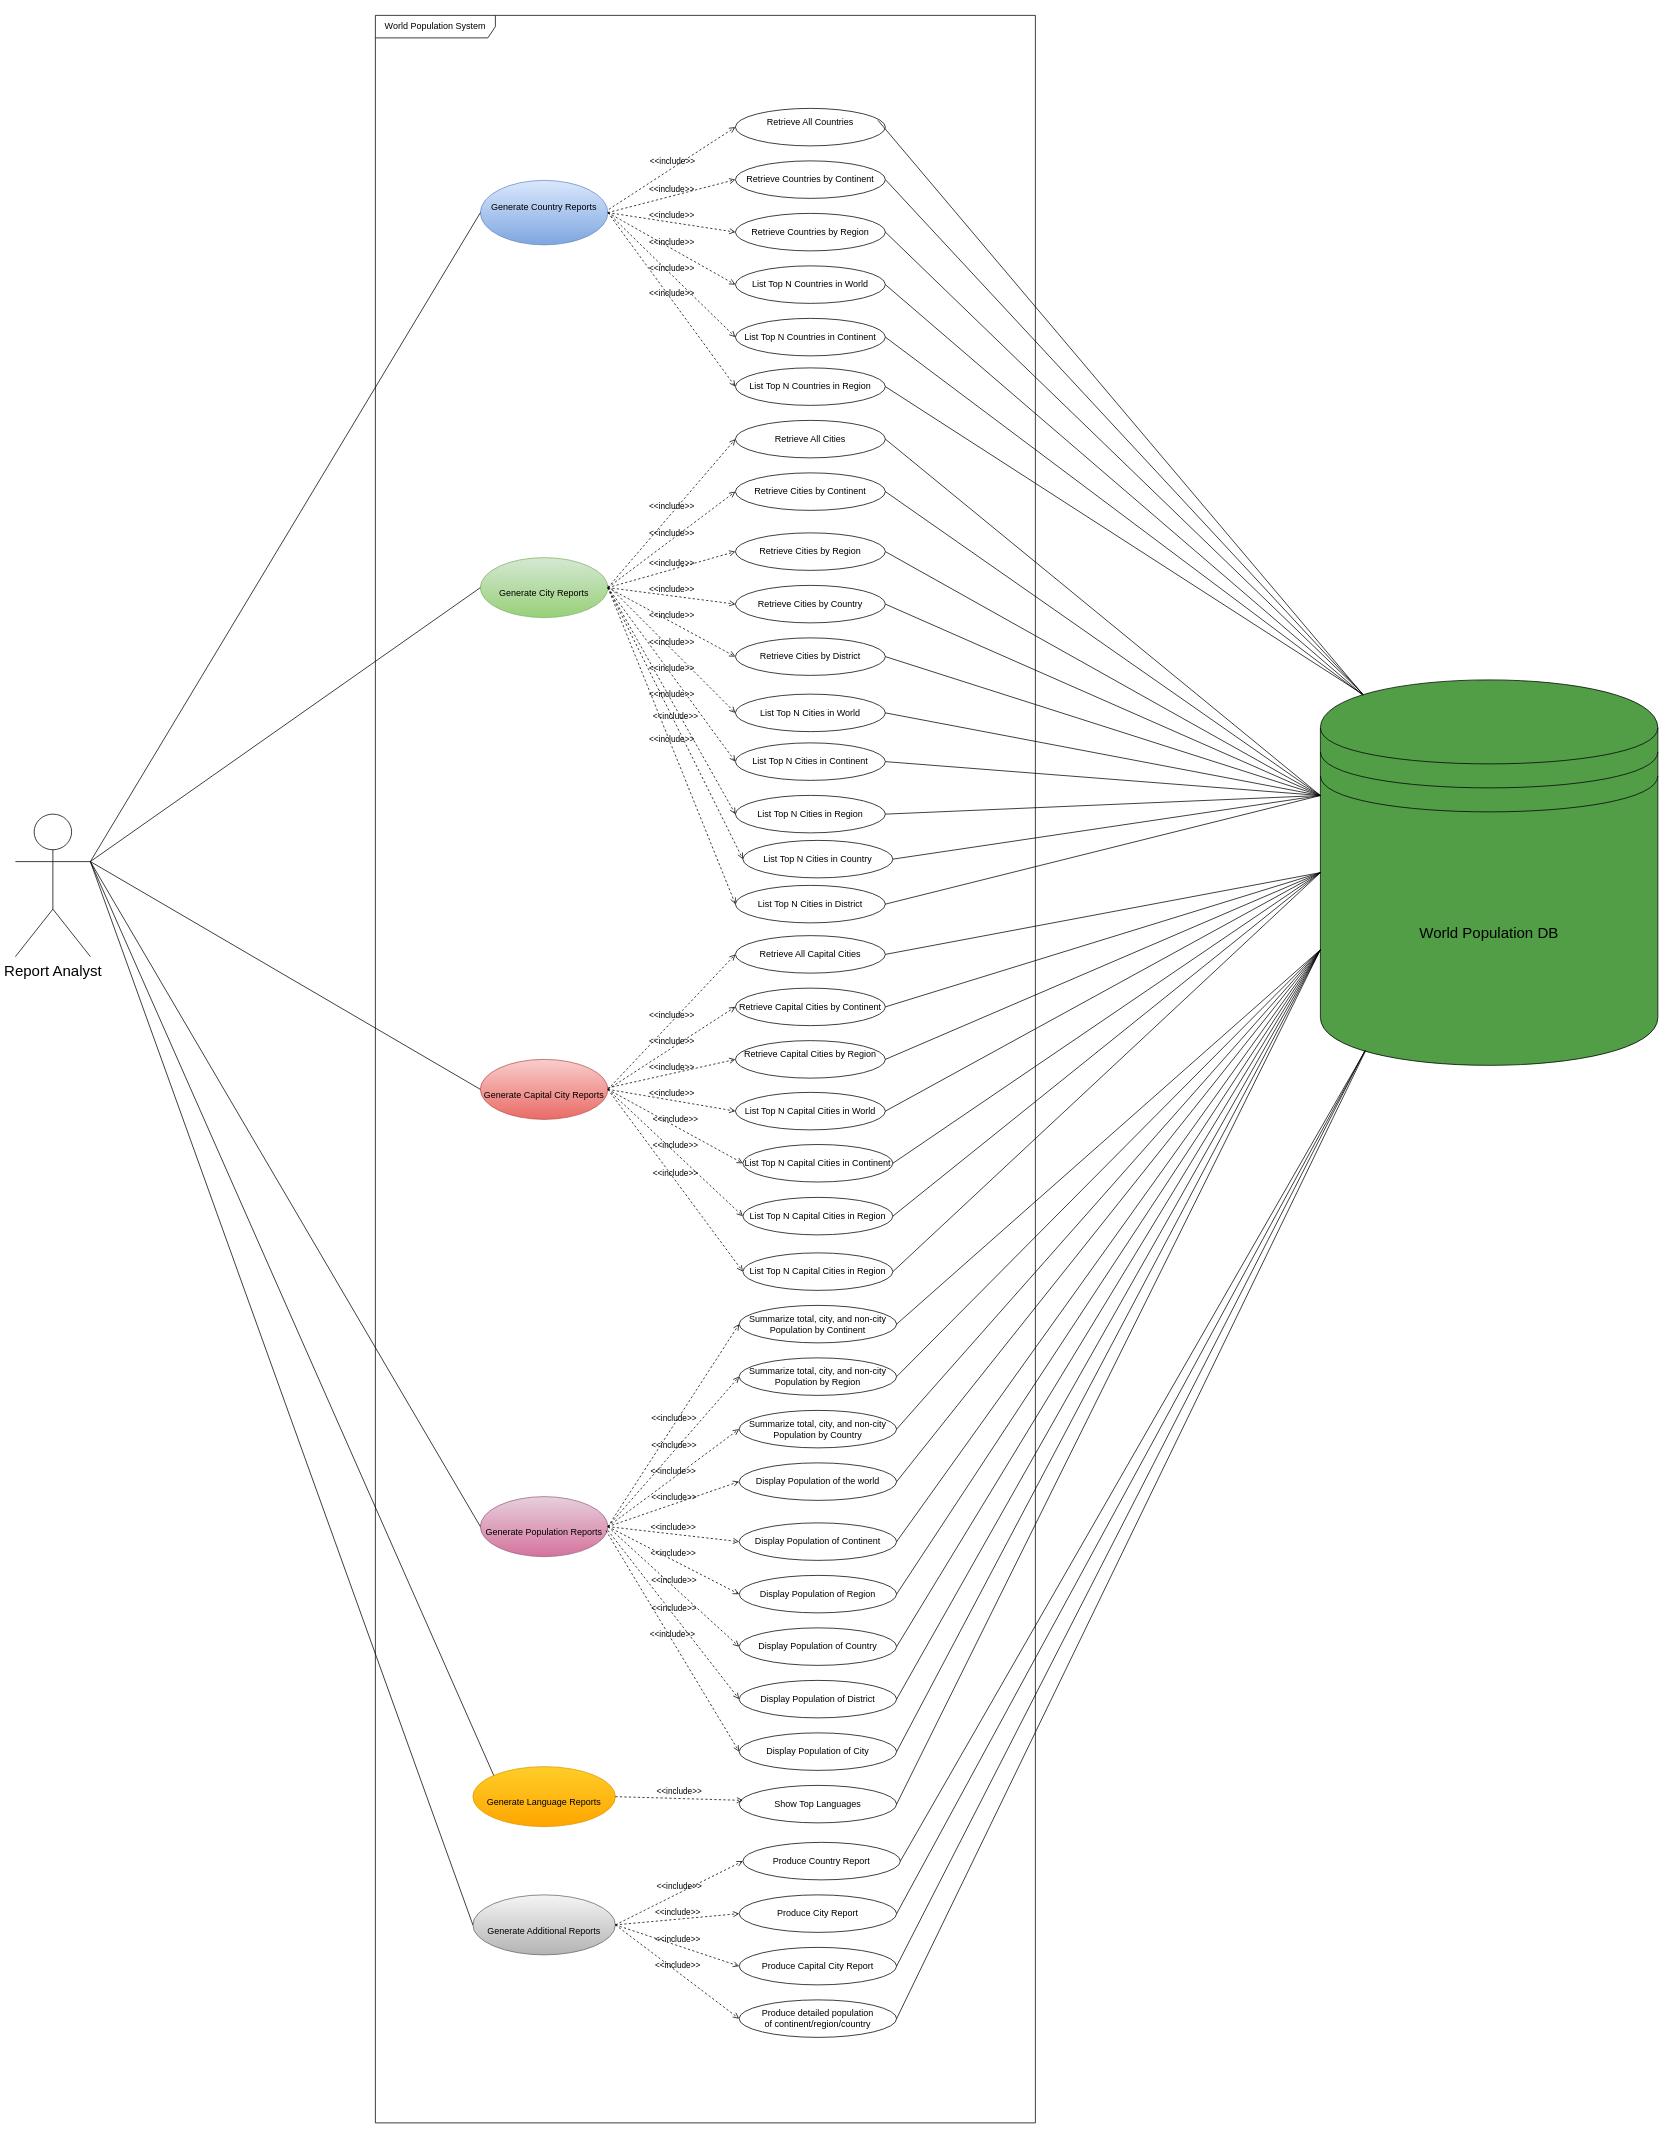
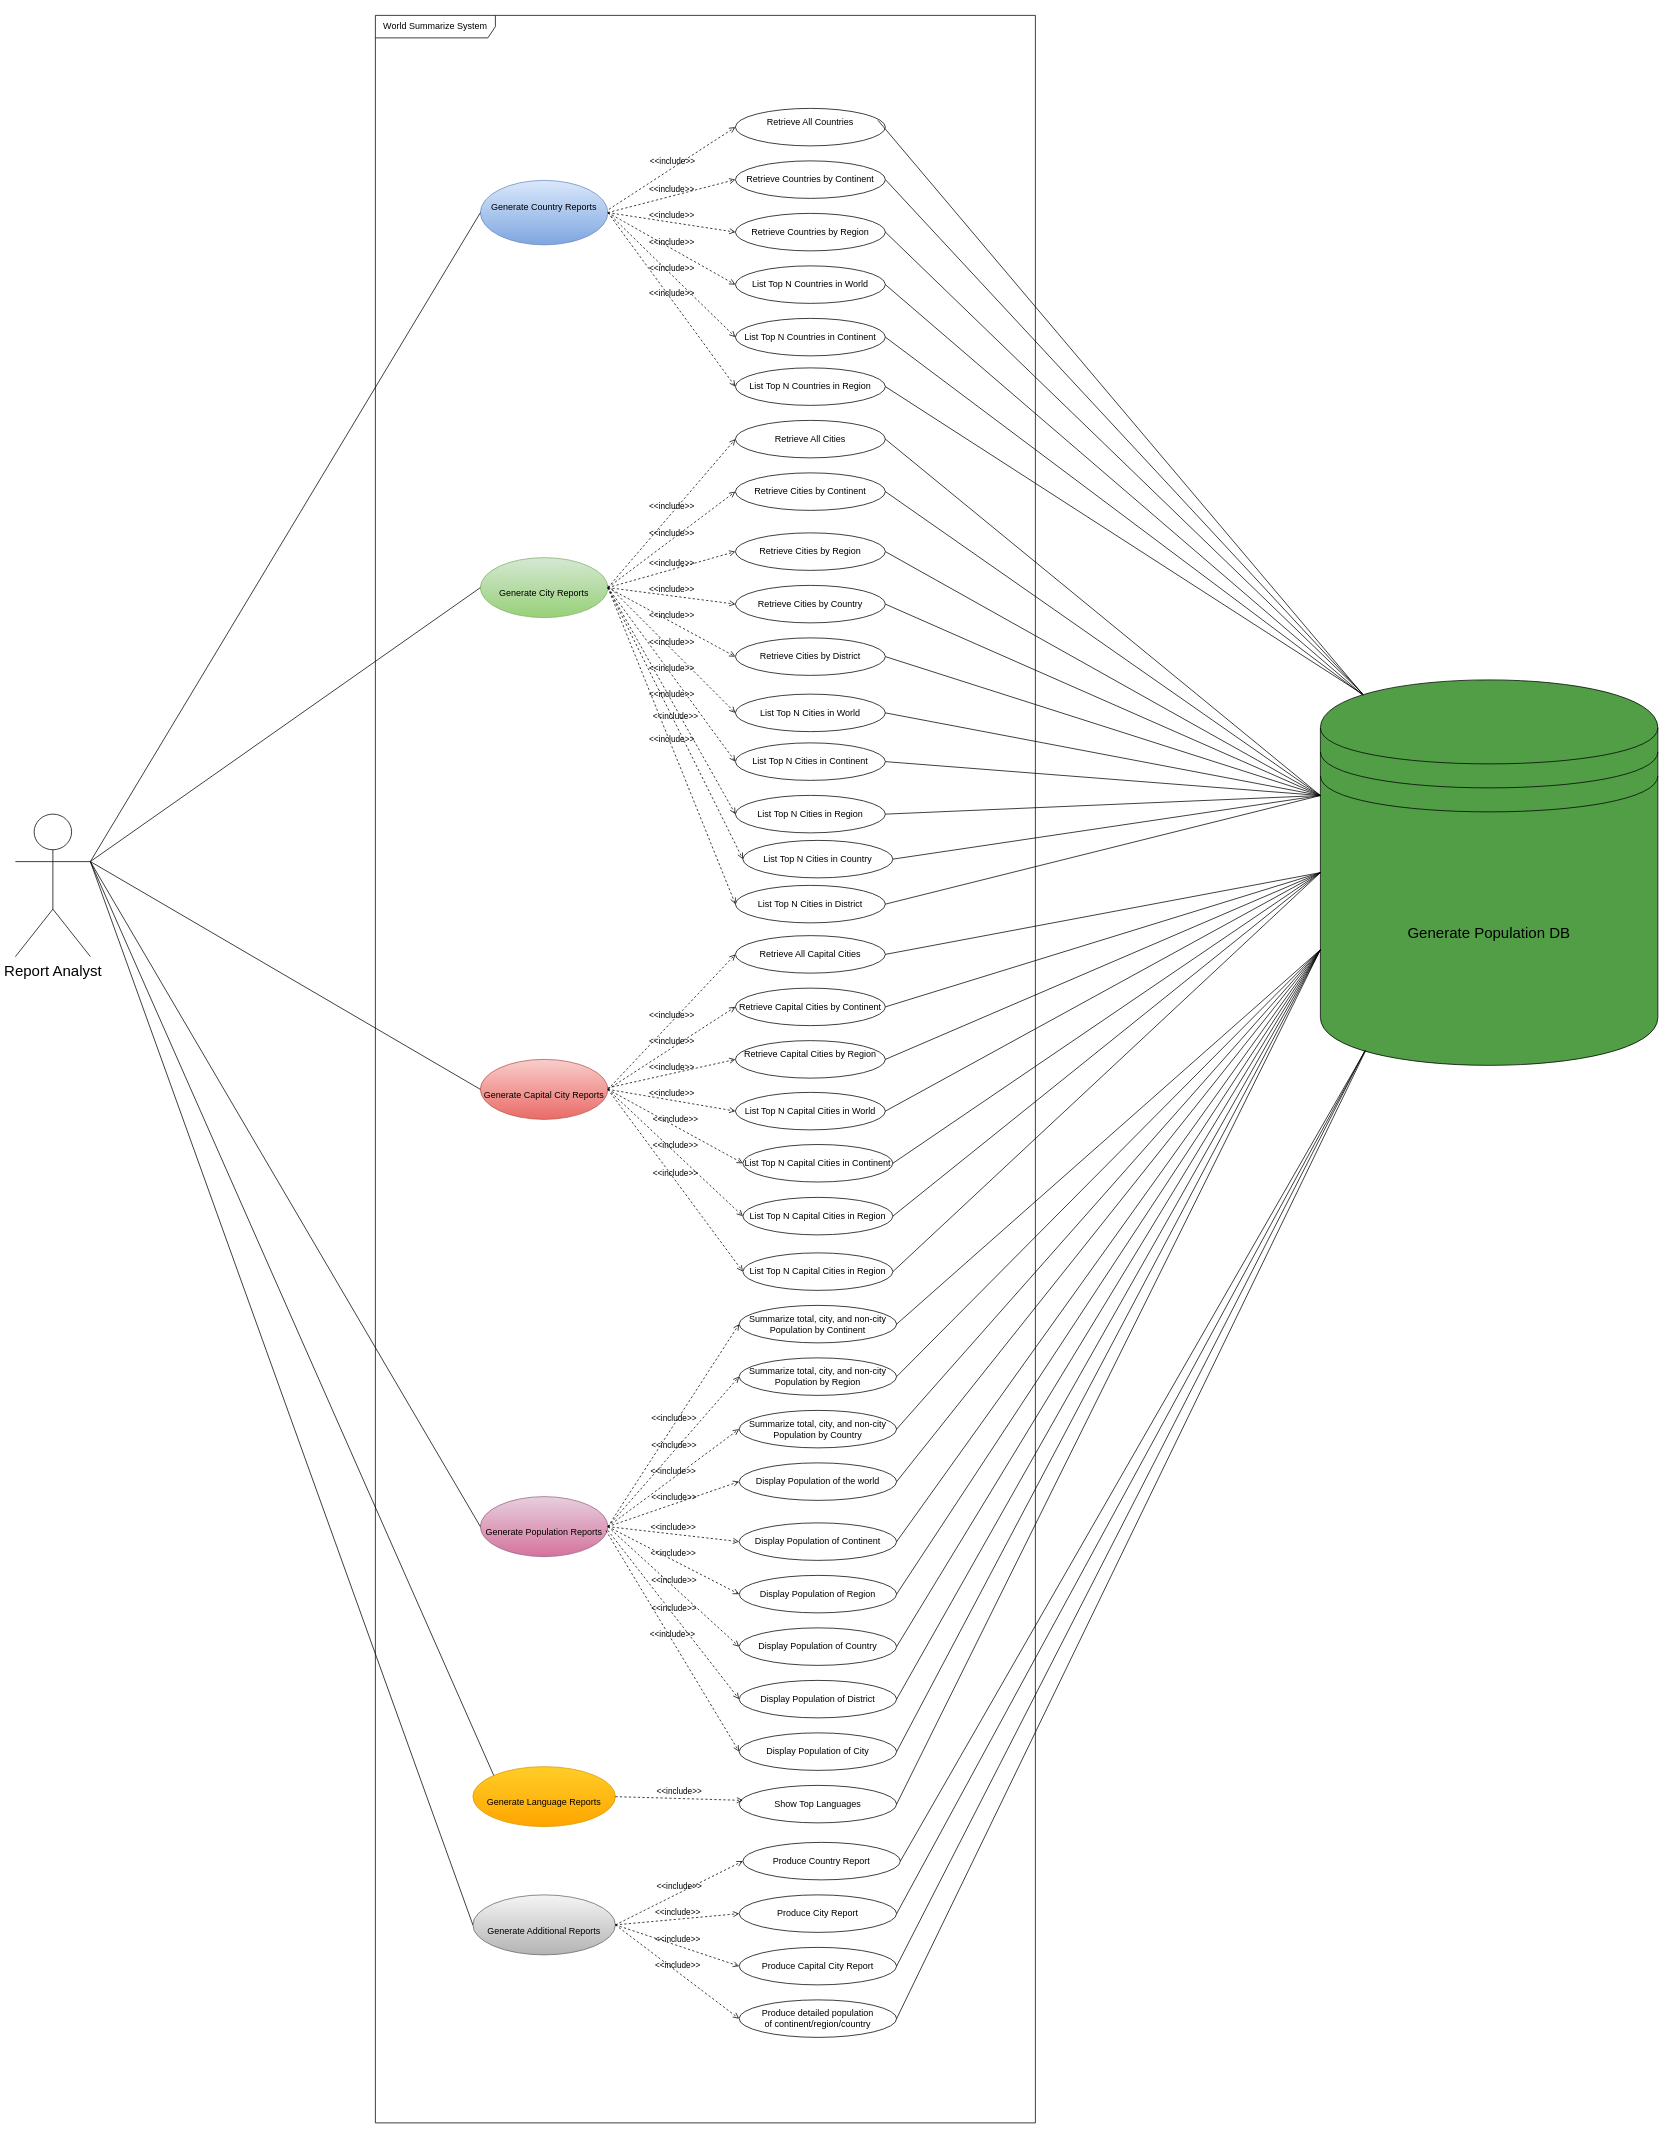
node "World Population System": label "World Population System" -> "World Summarize System"
node "World Population DB": label "World Population DB" -> "Generate Population DB"
